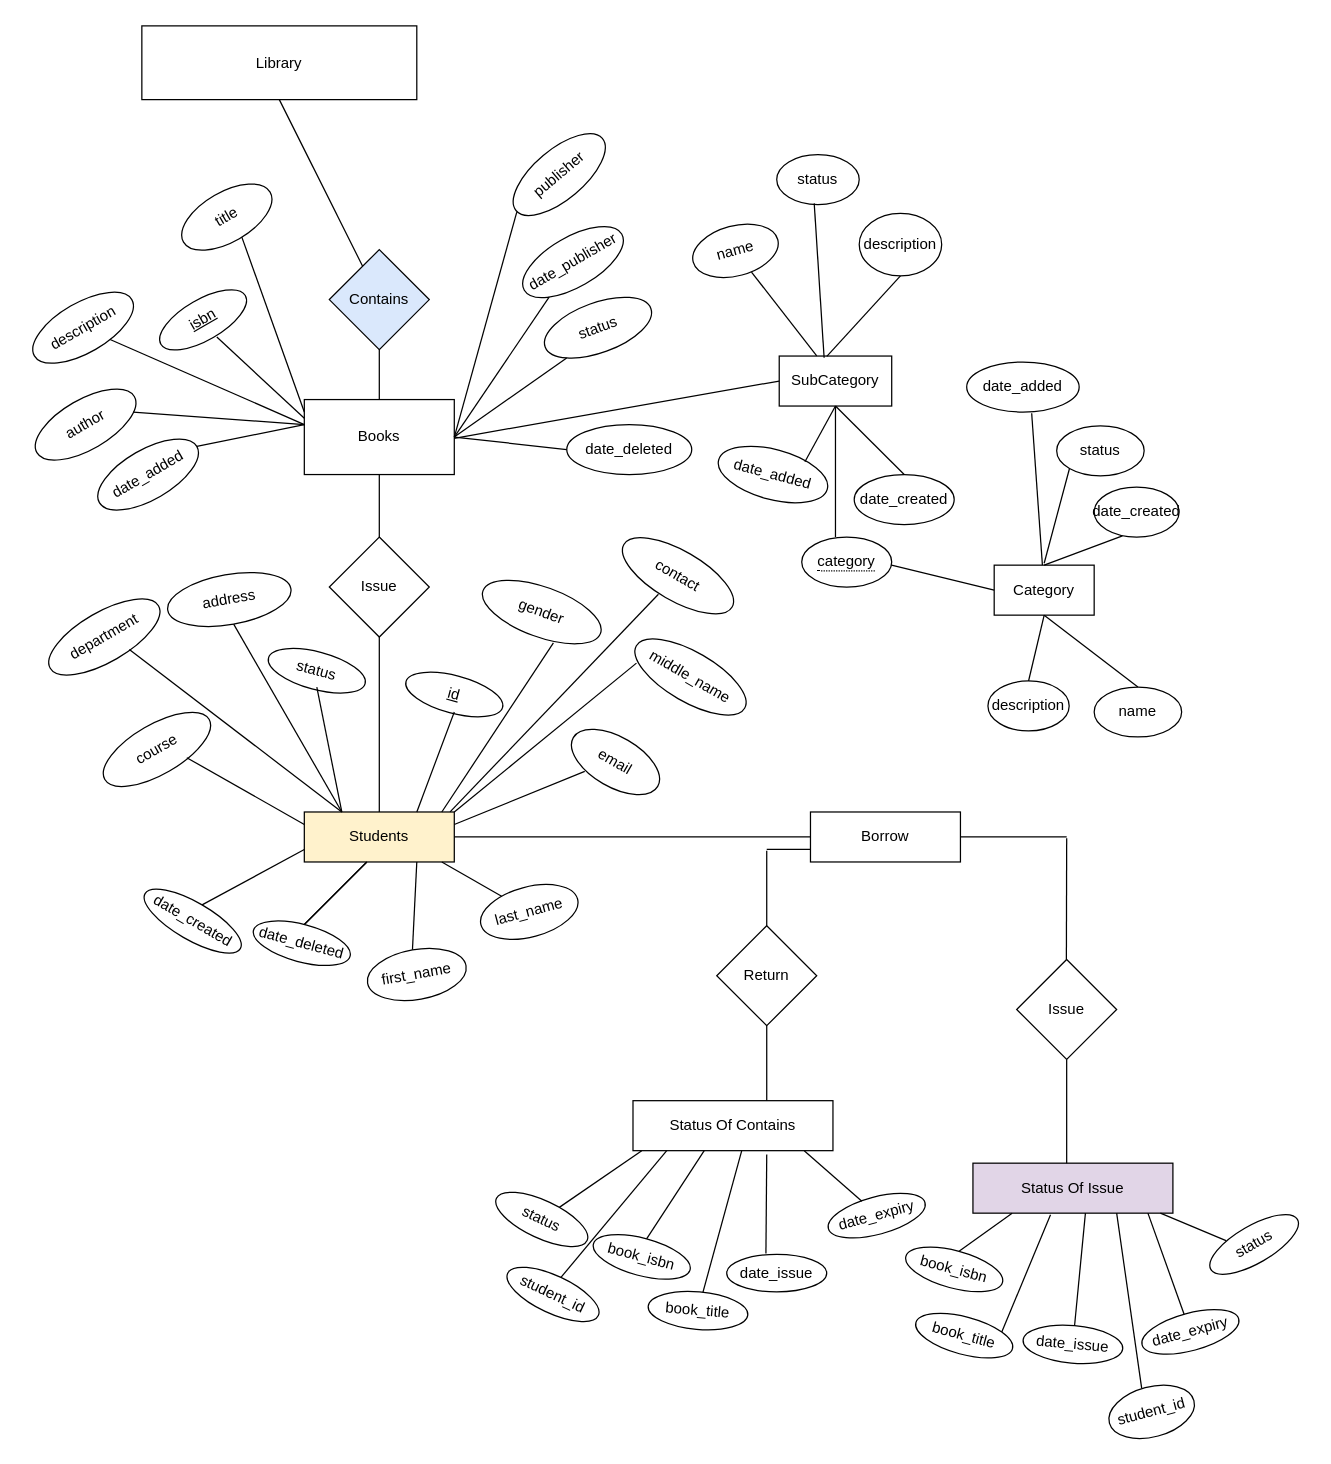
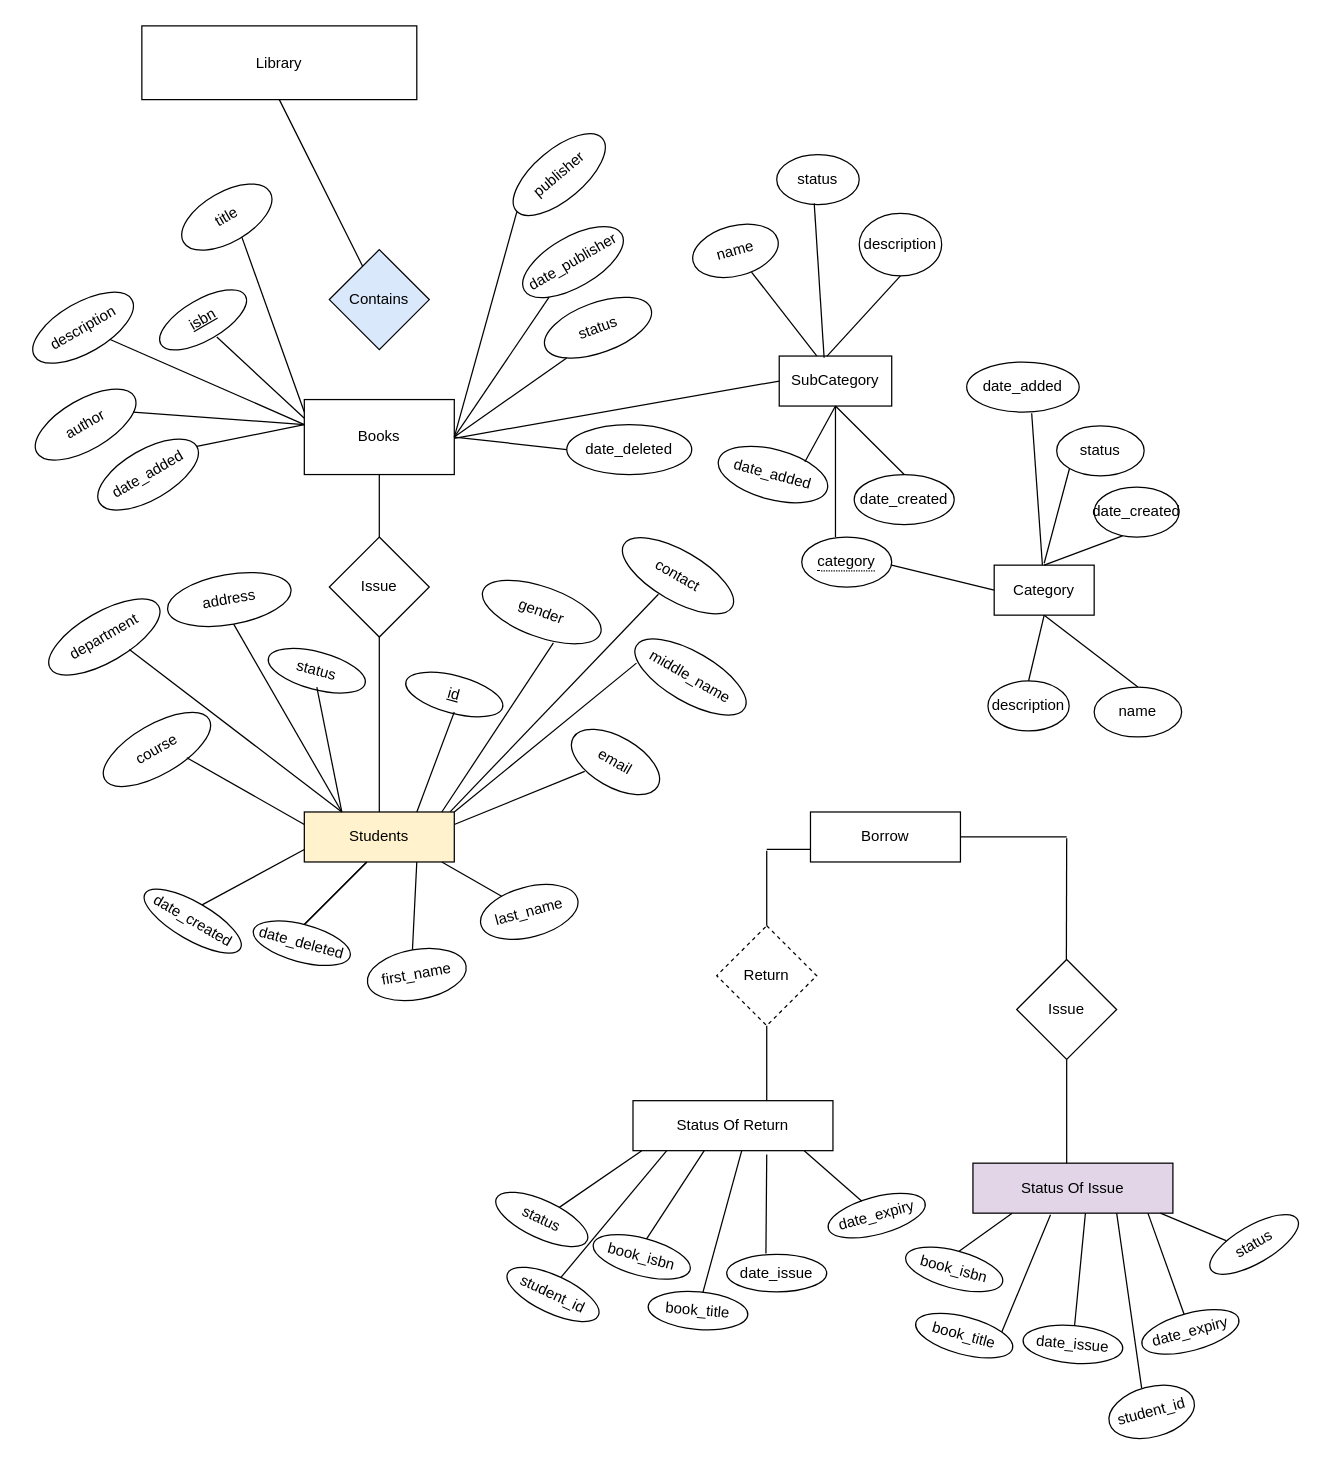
edge "Contains" -- "Books": removed
edge "Students" -- "Borrow": removed
node "Return": style solid -> dashed
node "Status Of Contains": label "Status Of Contains" -> "Status Of Return"
